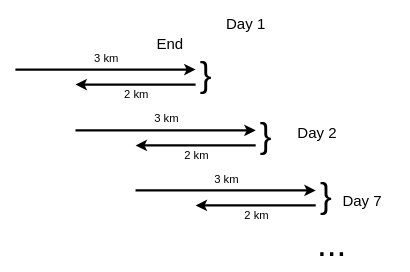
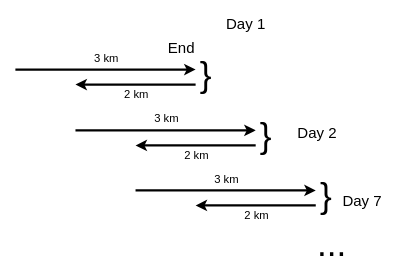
node "End": moved (165, 43) -> (177, 47)
